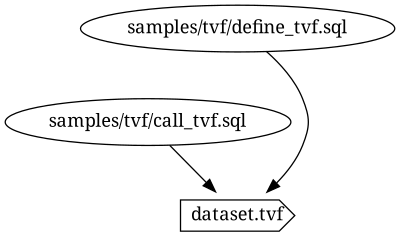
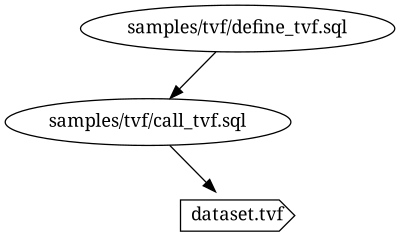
edge "samples/tvf/define_tvf.sql" -> "dataset.tvf": now "samples/tvf/define_tvf.sql" -> "samples/tvf/call_tvf.sql"
